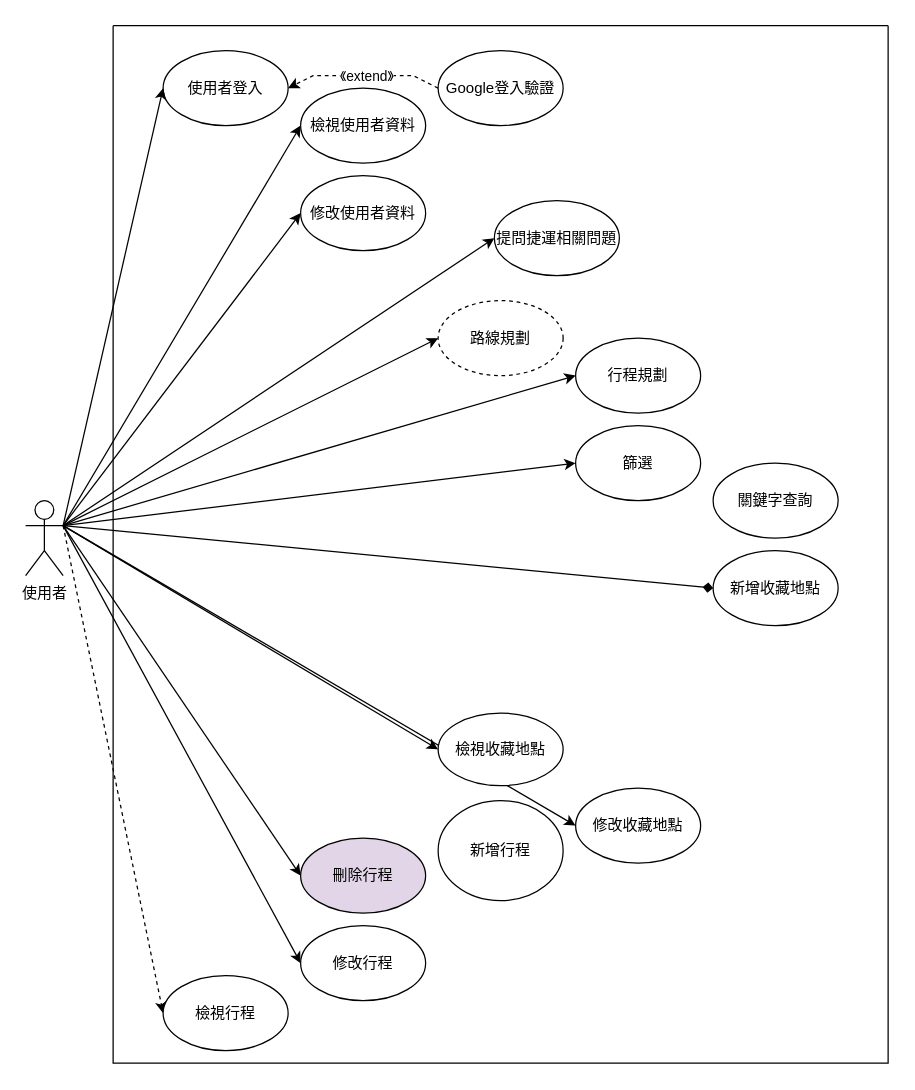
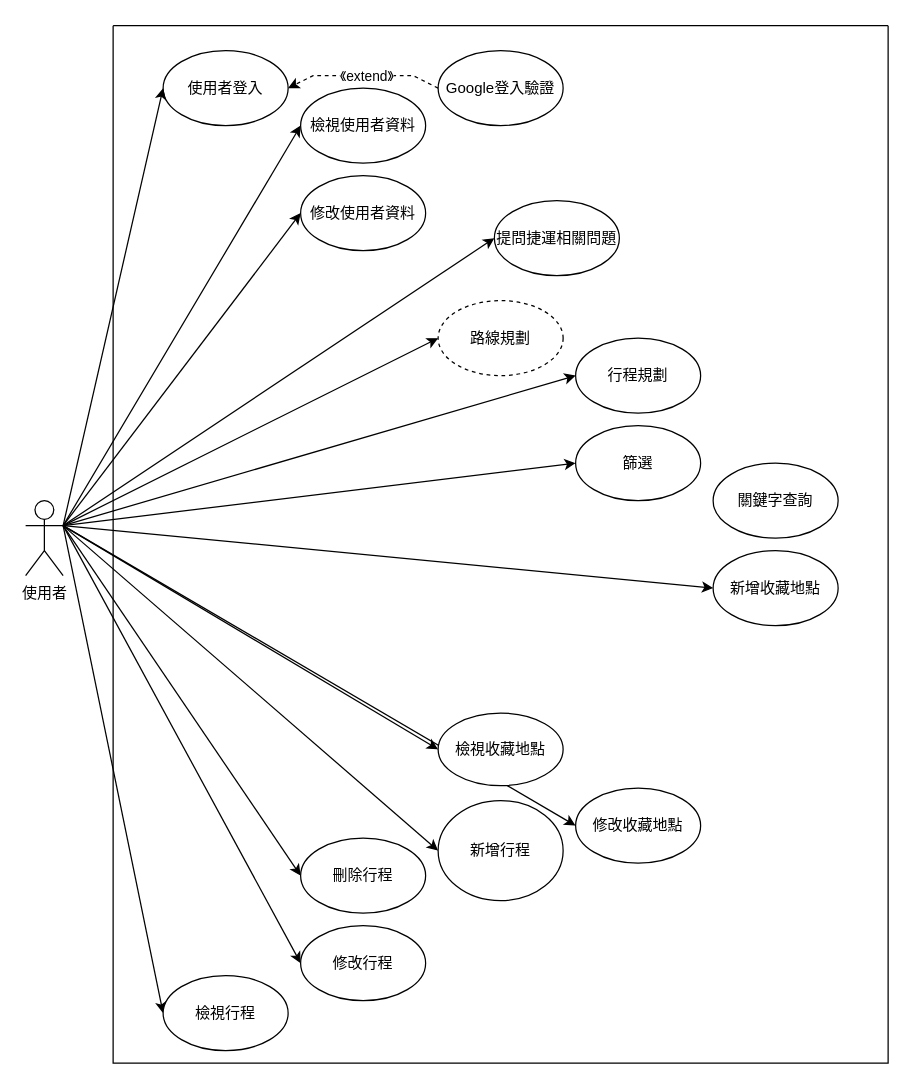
edge "使用者" -> "新增收藏地點": arrowhead diamond -> classic
edge "使用者" -> "檢視行程": style dashed -> solid
edge "使用者" -> "新增行程": added
node "刪除行程": fillcolor #e1d5e7 -> #ffffff
